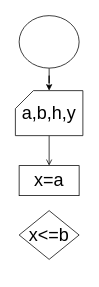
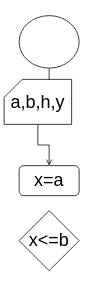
node "a,b,h,y": moved (49, 113) -> (38, 102)
node "x=a": shape rectangle -> rounded rectangle
node "x<=b": size 60x49 -> 60x60
